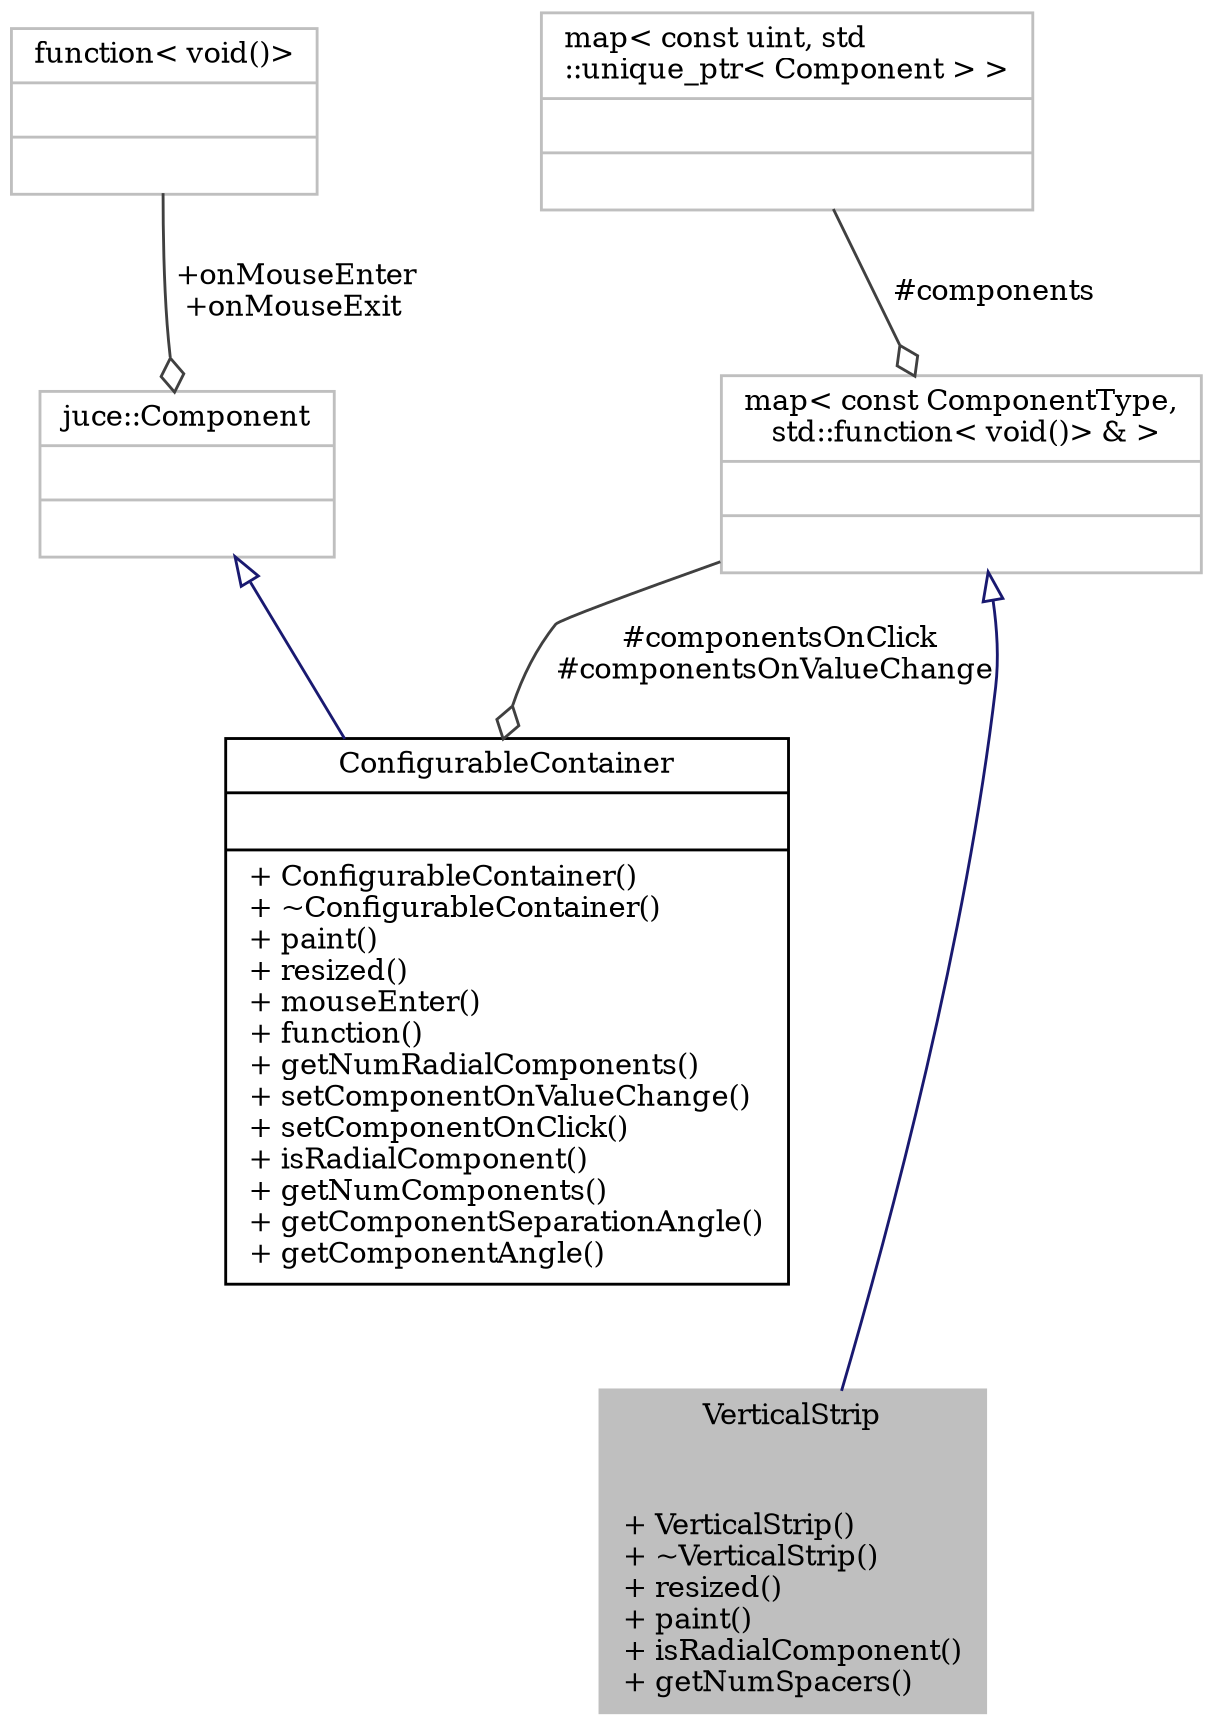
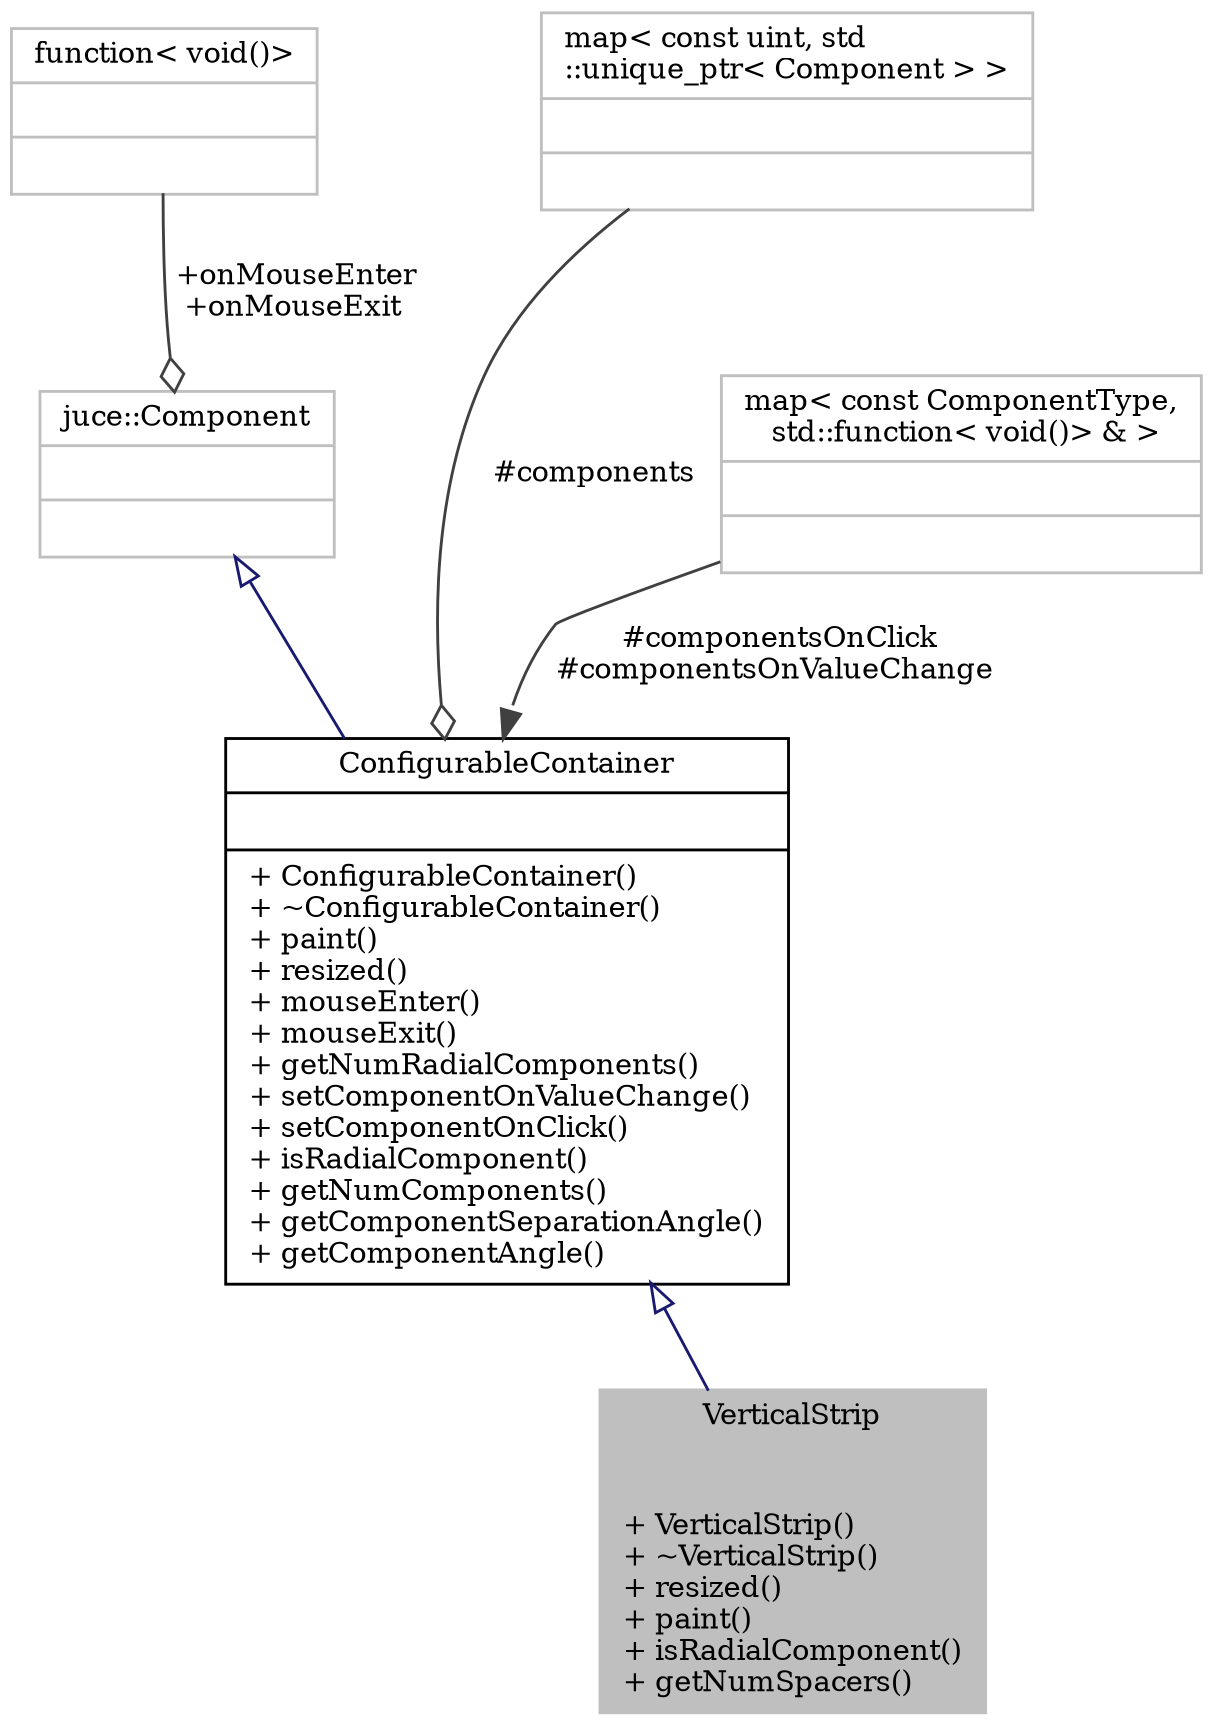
edge "map< const uint, std" -> "map< const ComponentType,": now "map< const uint, std" -> "ConfigurableContainer"
edge "map< const ComponentType," -> "ConfigurableContainer": arrowhead odiamond -> normal
edge "VerticalStrip" -> "map< const ComponentType,": now "VerticalStrip" -> "ConfigurableContainer"
node "ConfigurableContainer": text "+ function()" -> "+ mouseExit()"
